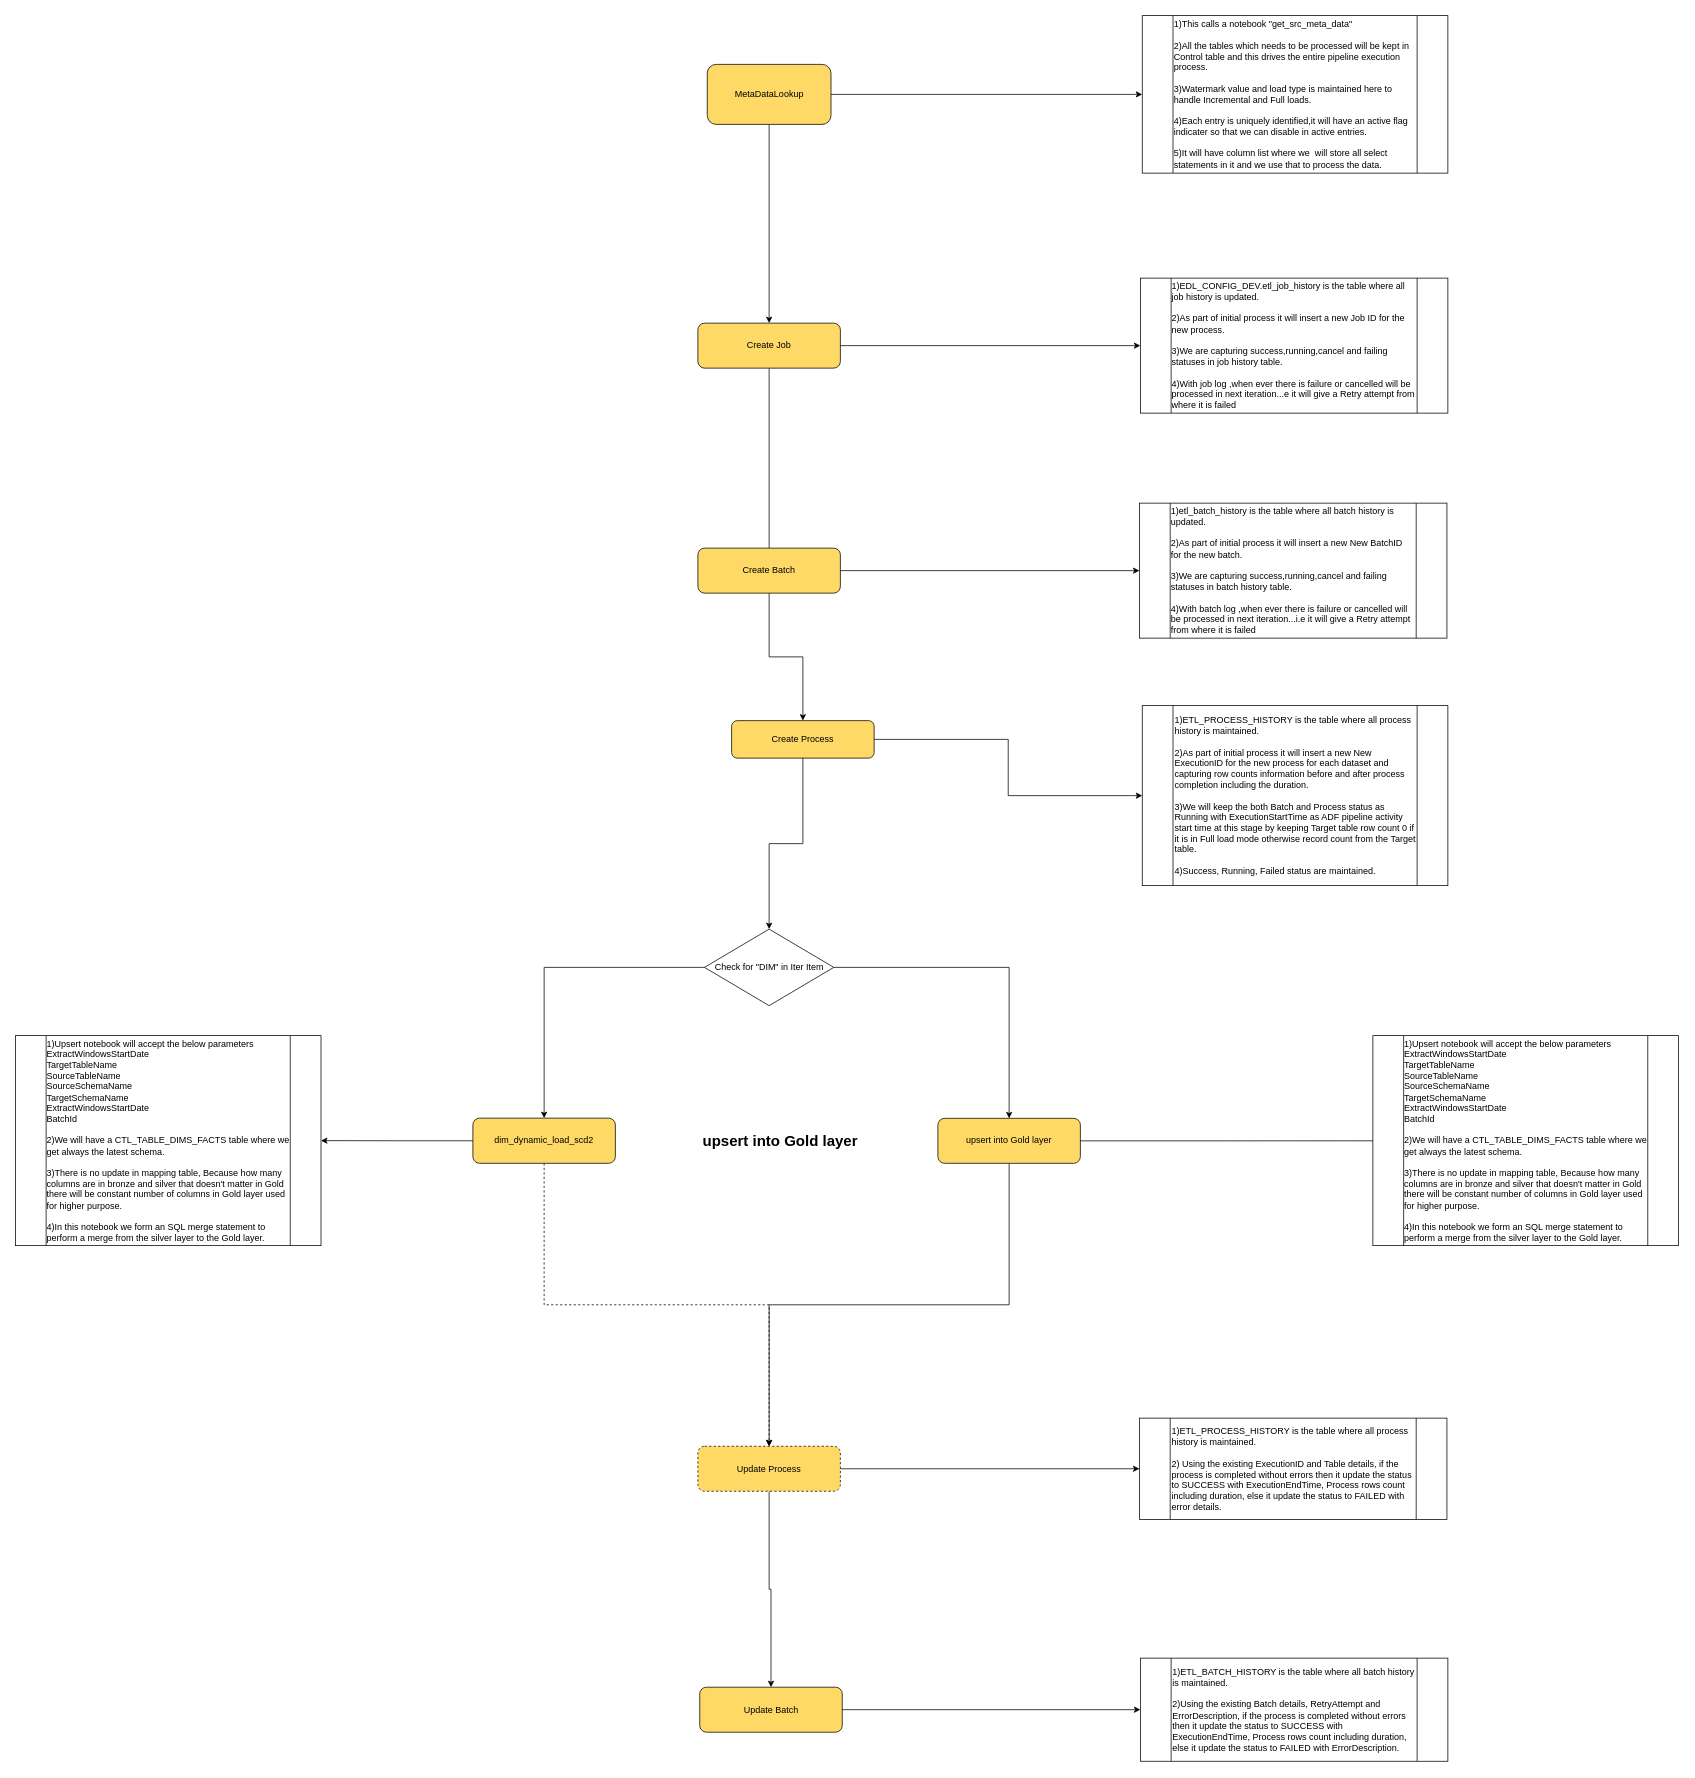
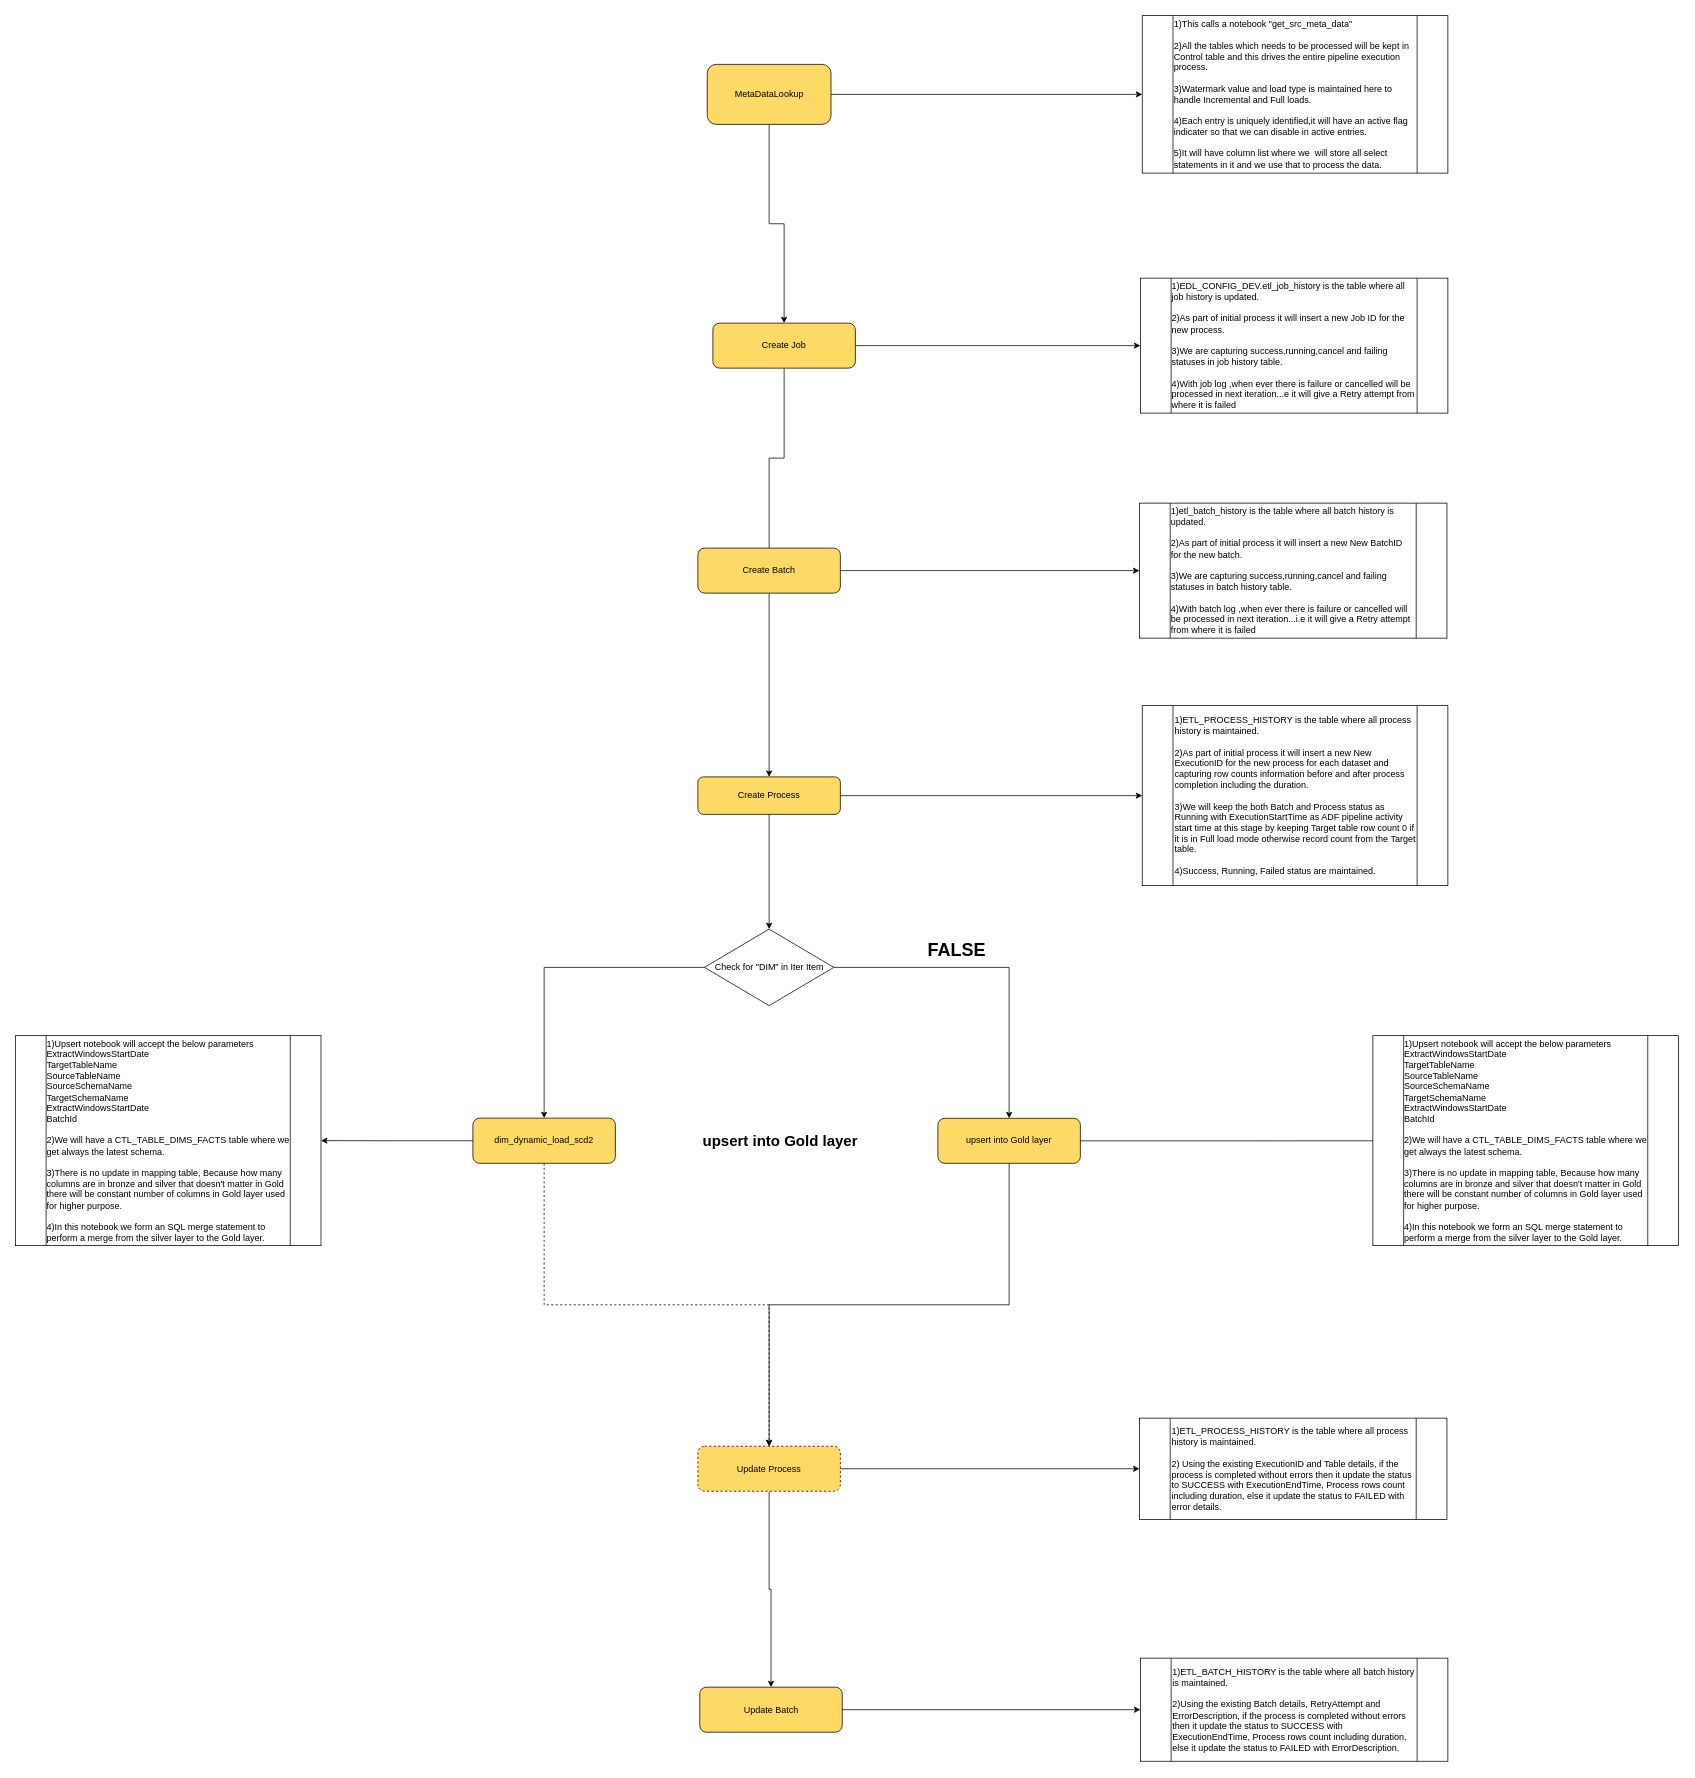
node "Create Job": moved (769, 345) -> (784, 345)
node "Create Process": moved (803, 739) -> (769, 795)
node "FALSE": added
